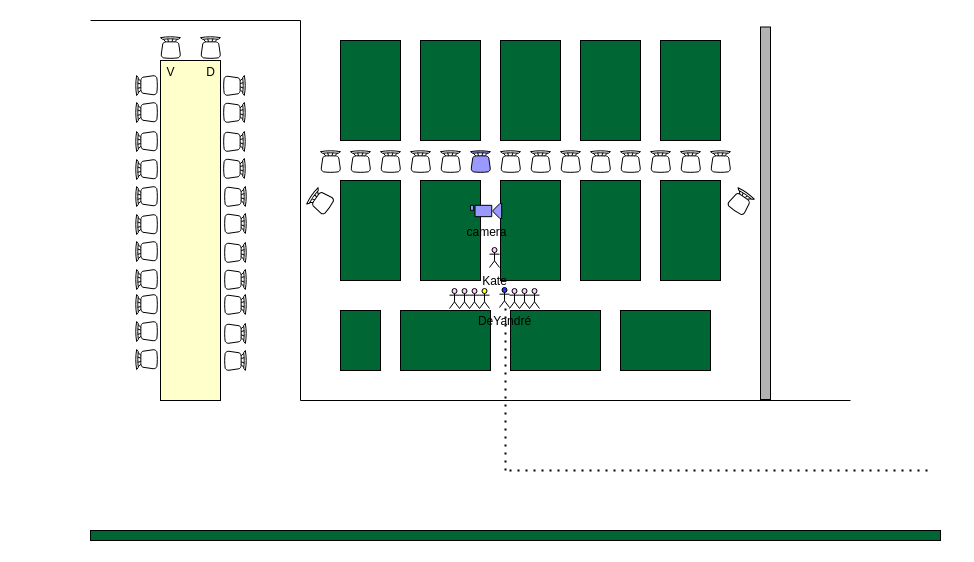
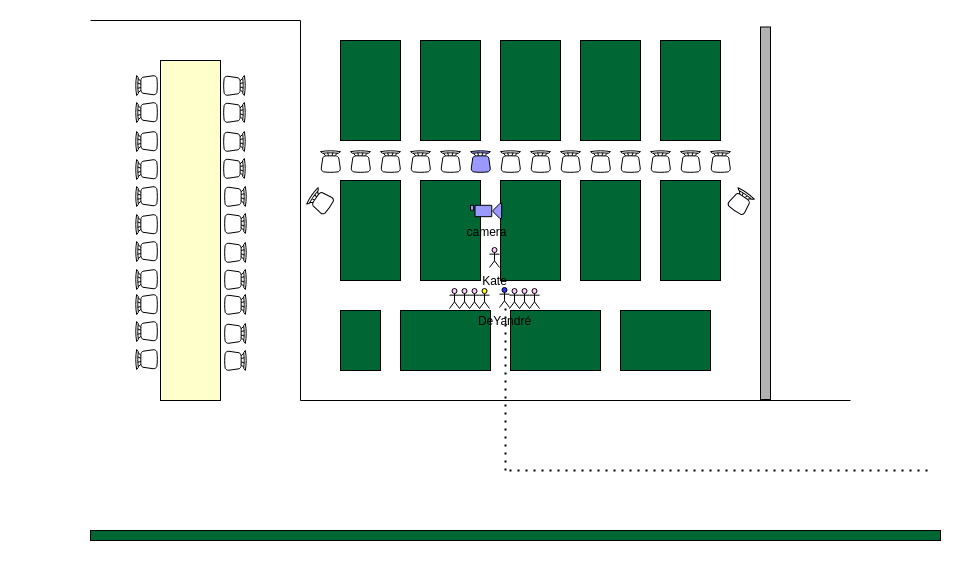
node "V": removed
node "D": removed
